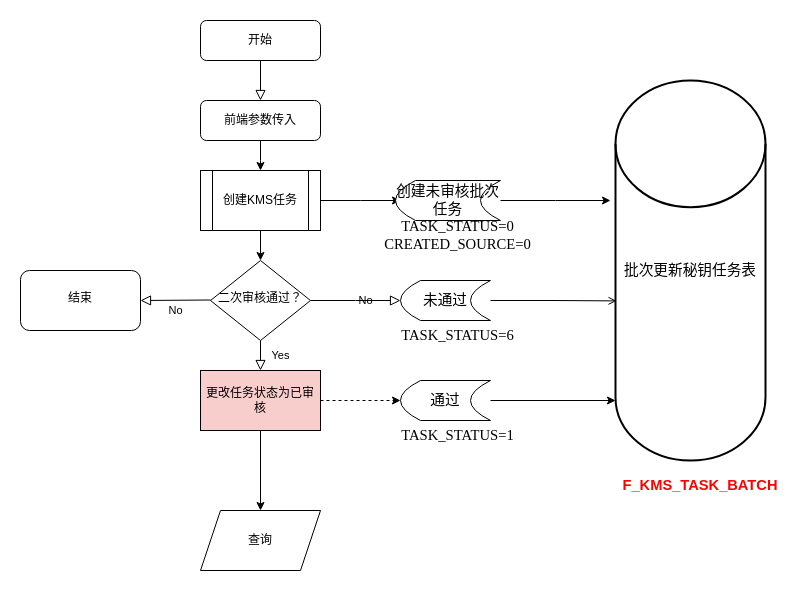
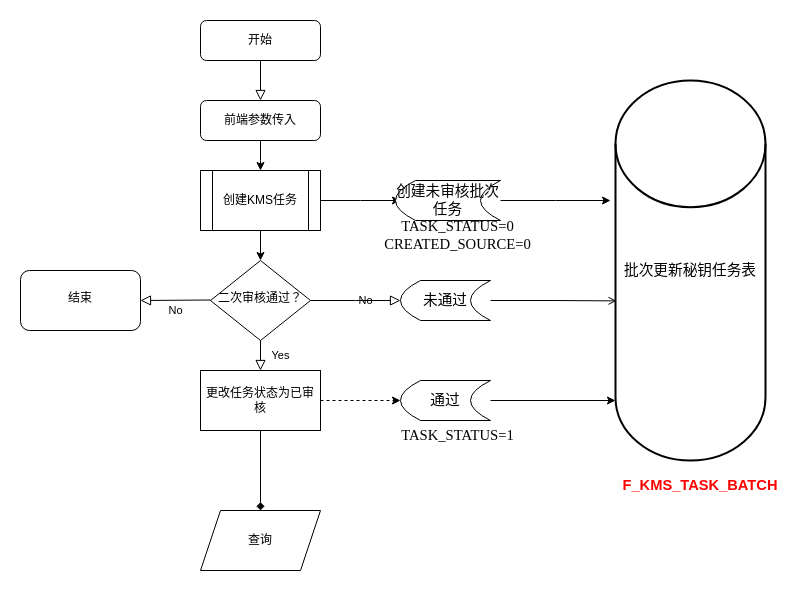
node "TASK_STATUS=6": removed
node "更改任务状态为已审核": fillcolor #f8cecc -> #ffffff
edge "更改任务状态为已审核" -> "查询": arrowhead classic -> diamond
